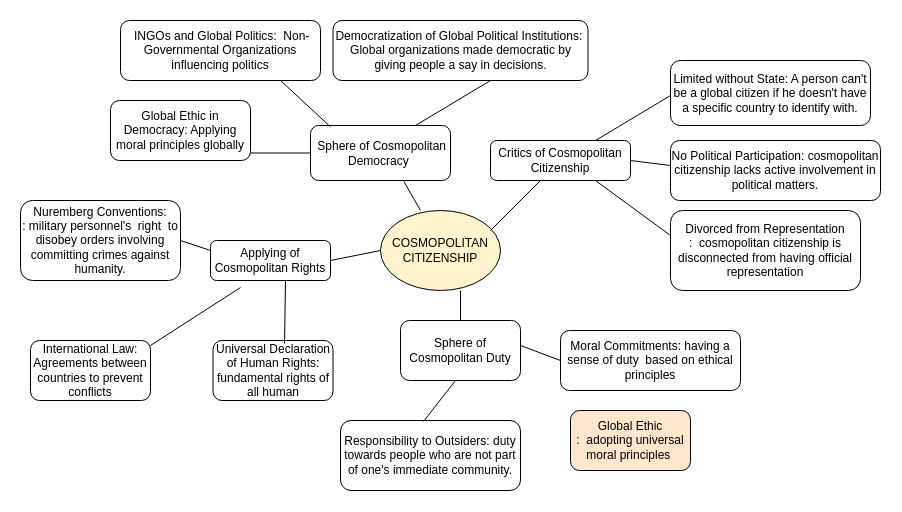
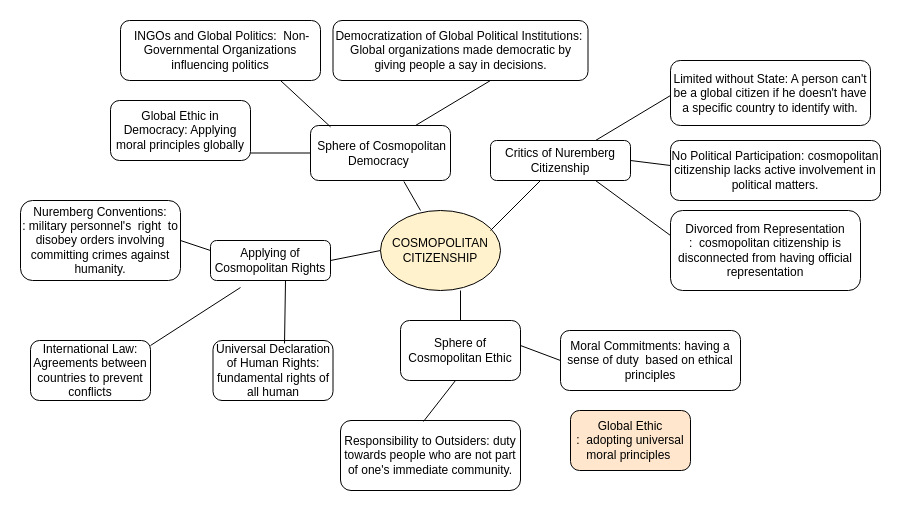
node "Critics of Cosmopolitan Citizenship": label "Critics of Cosmopolitan Citizenship" -> "Critics of Nuremberg Citizenship"
node "Sphere of Cosmopolitan Duty": label "Sphere of Cosmopolitan Duty" -> "Sphere of Cosmopolitan Ethic"
